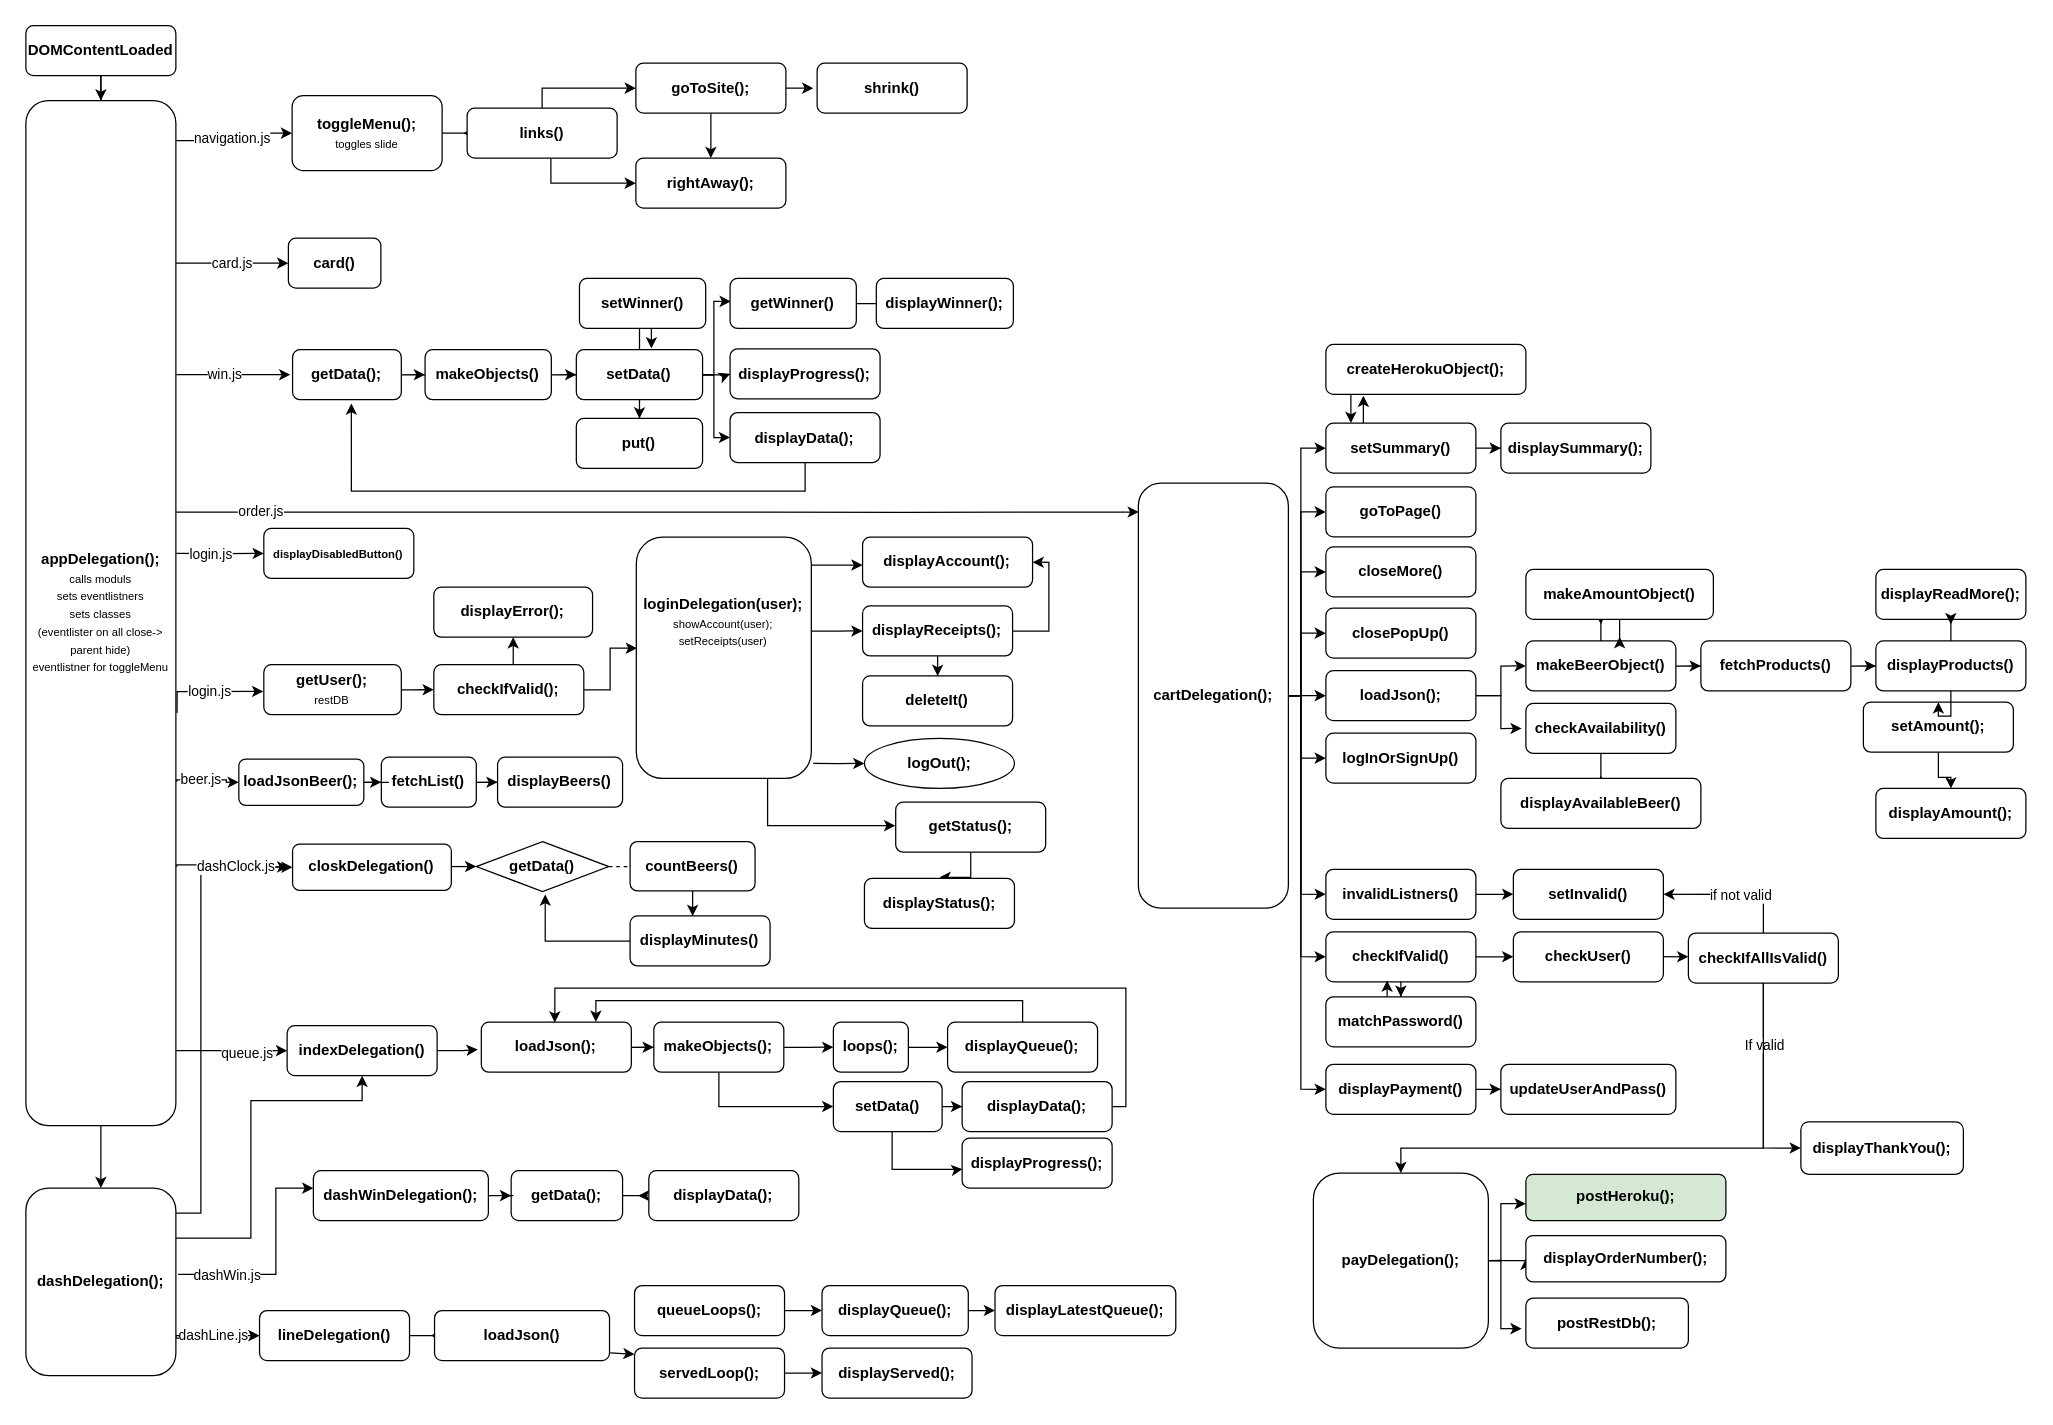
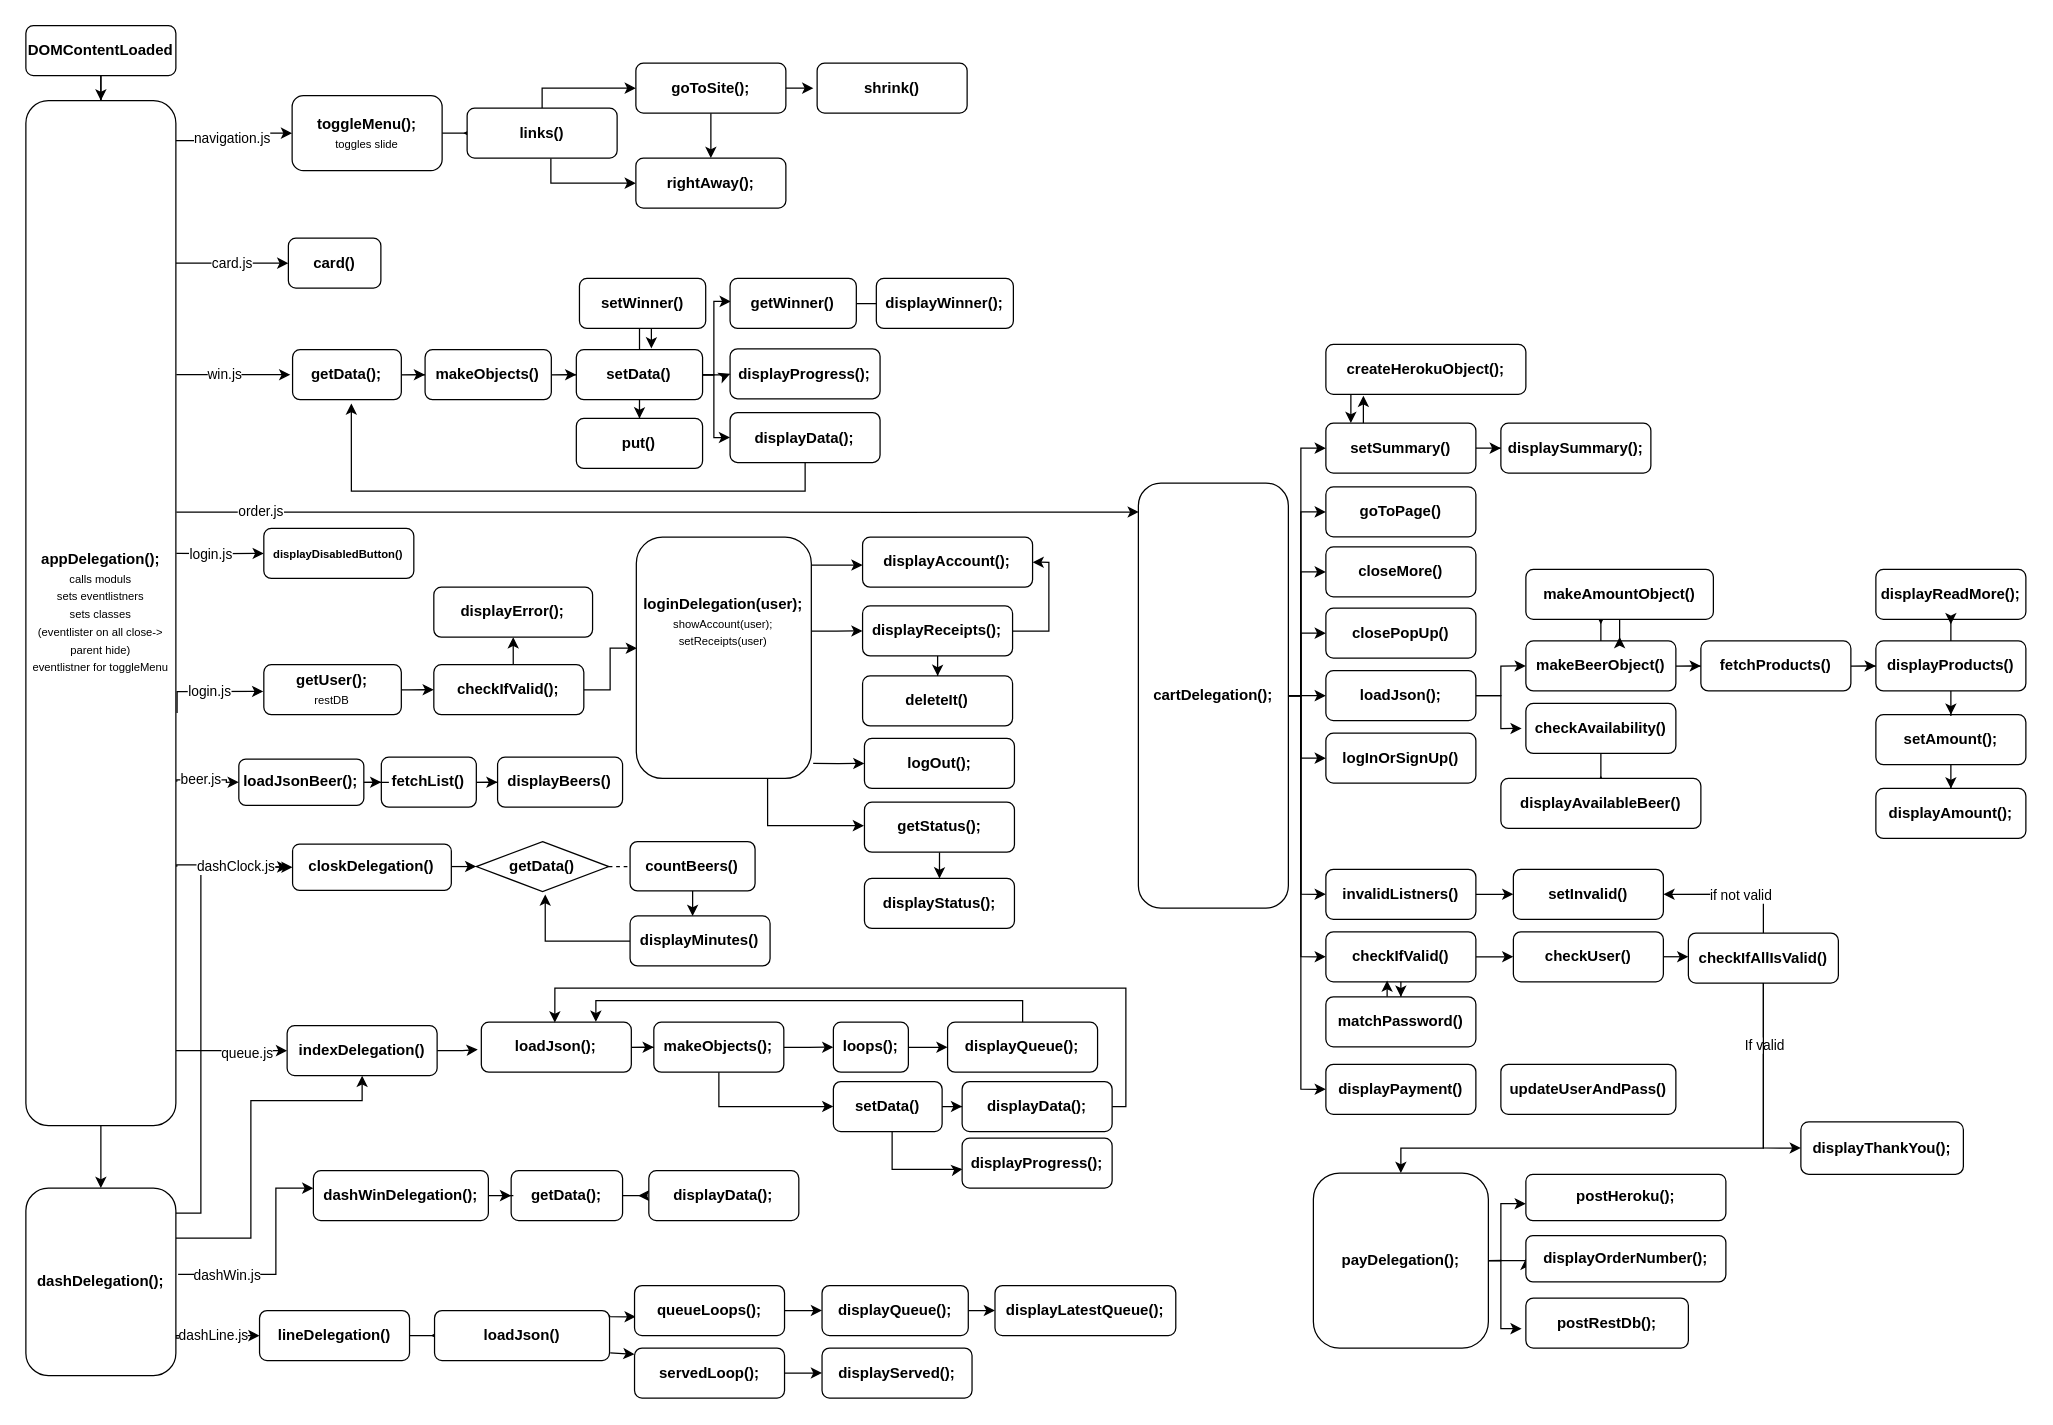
node "setAmount();": moved (1938, 727) -> (1951, 740)
node "logOut();": shape ellipse -> rounded rectangle
node "getStatus();": moved (970, 827) -> (939, 827)
edge "displayPayment()" -> "updateUserAndPass()": removed
node "postHeroku();": fillcolor #d5e8d4 -> #ffffff
edge "loadJson()" -> "queueLoops();": added
